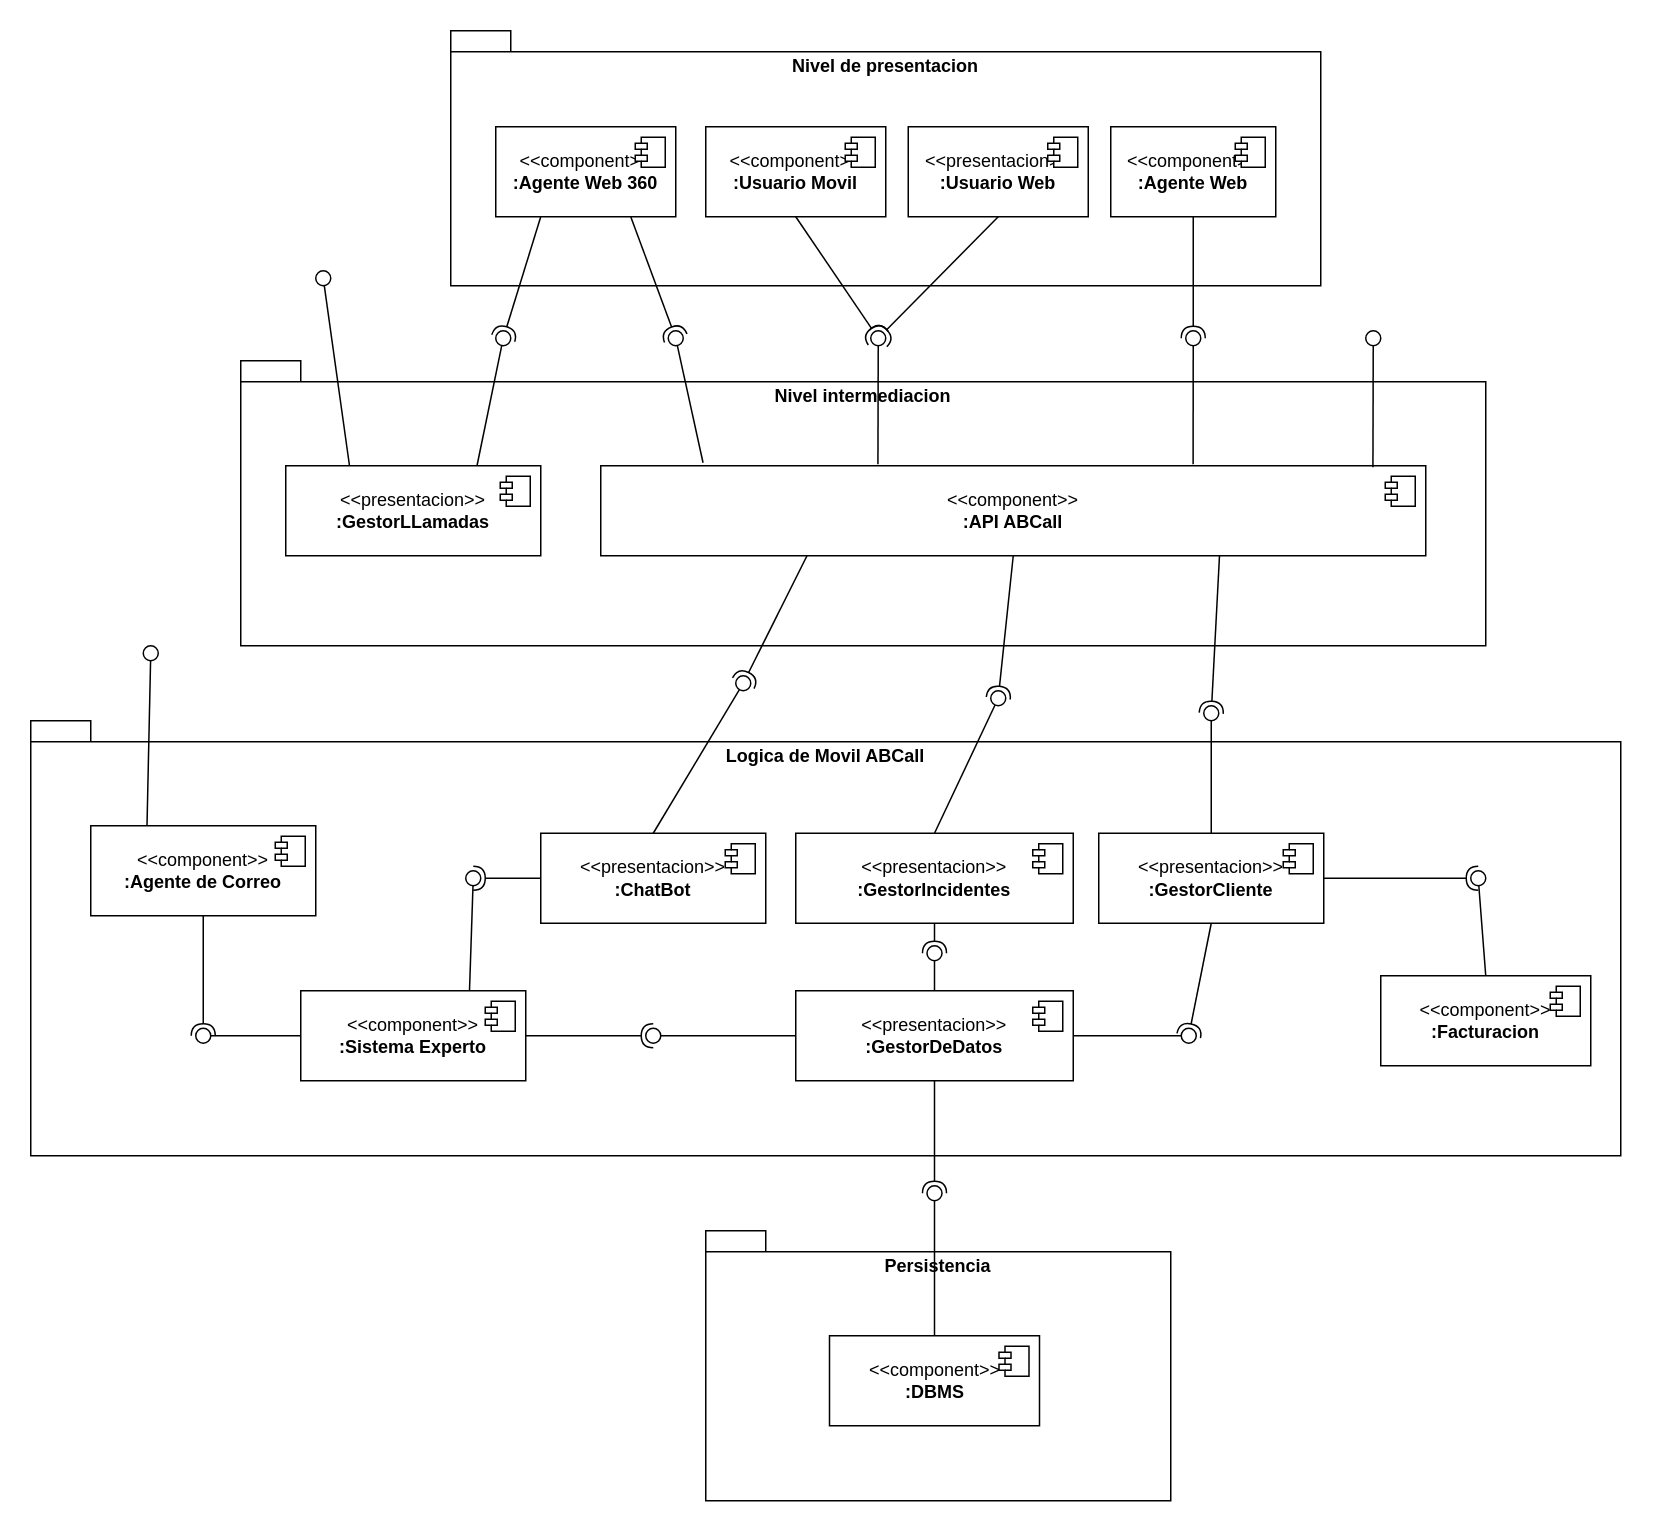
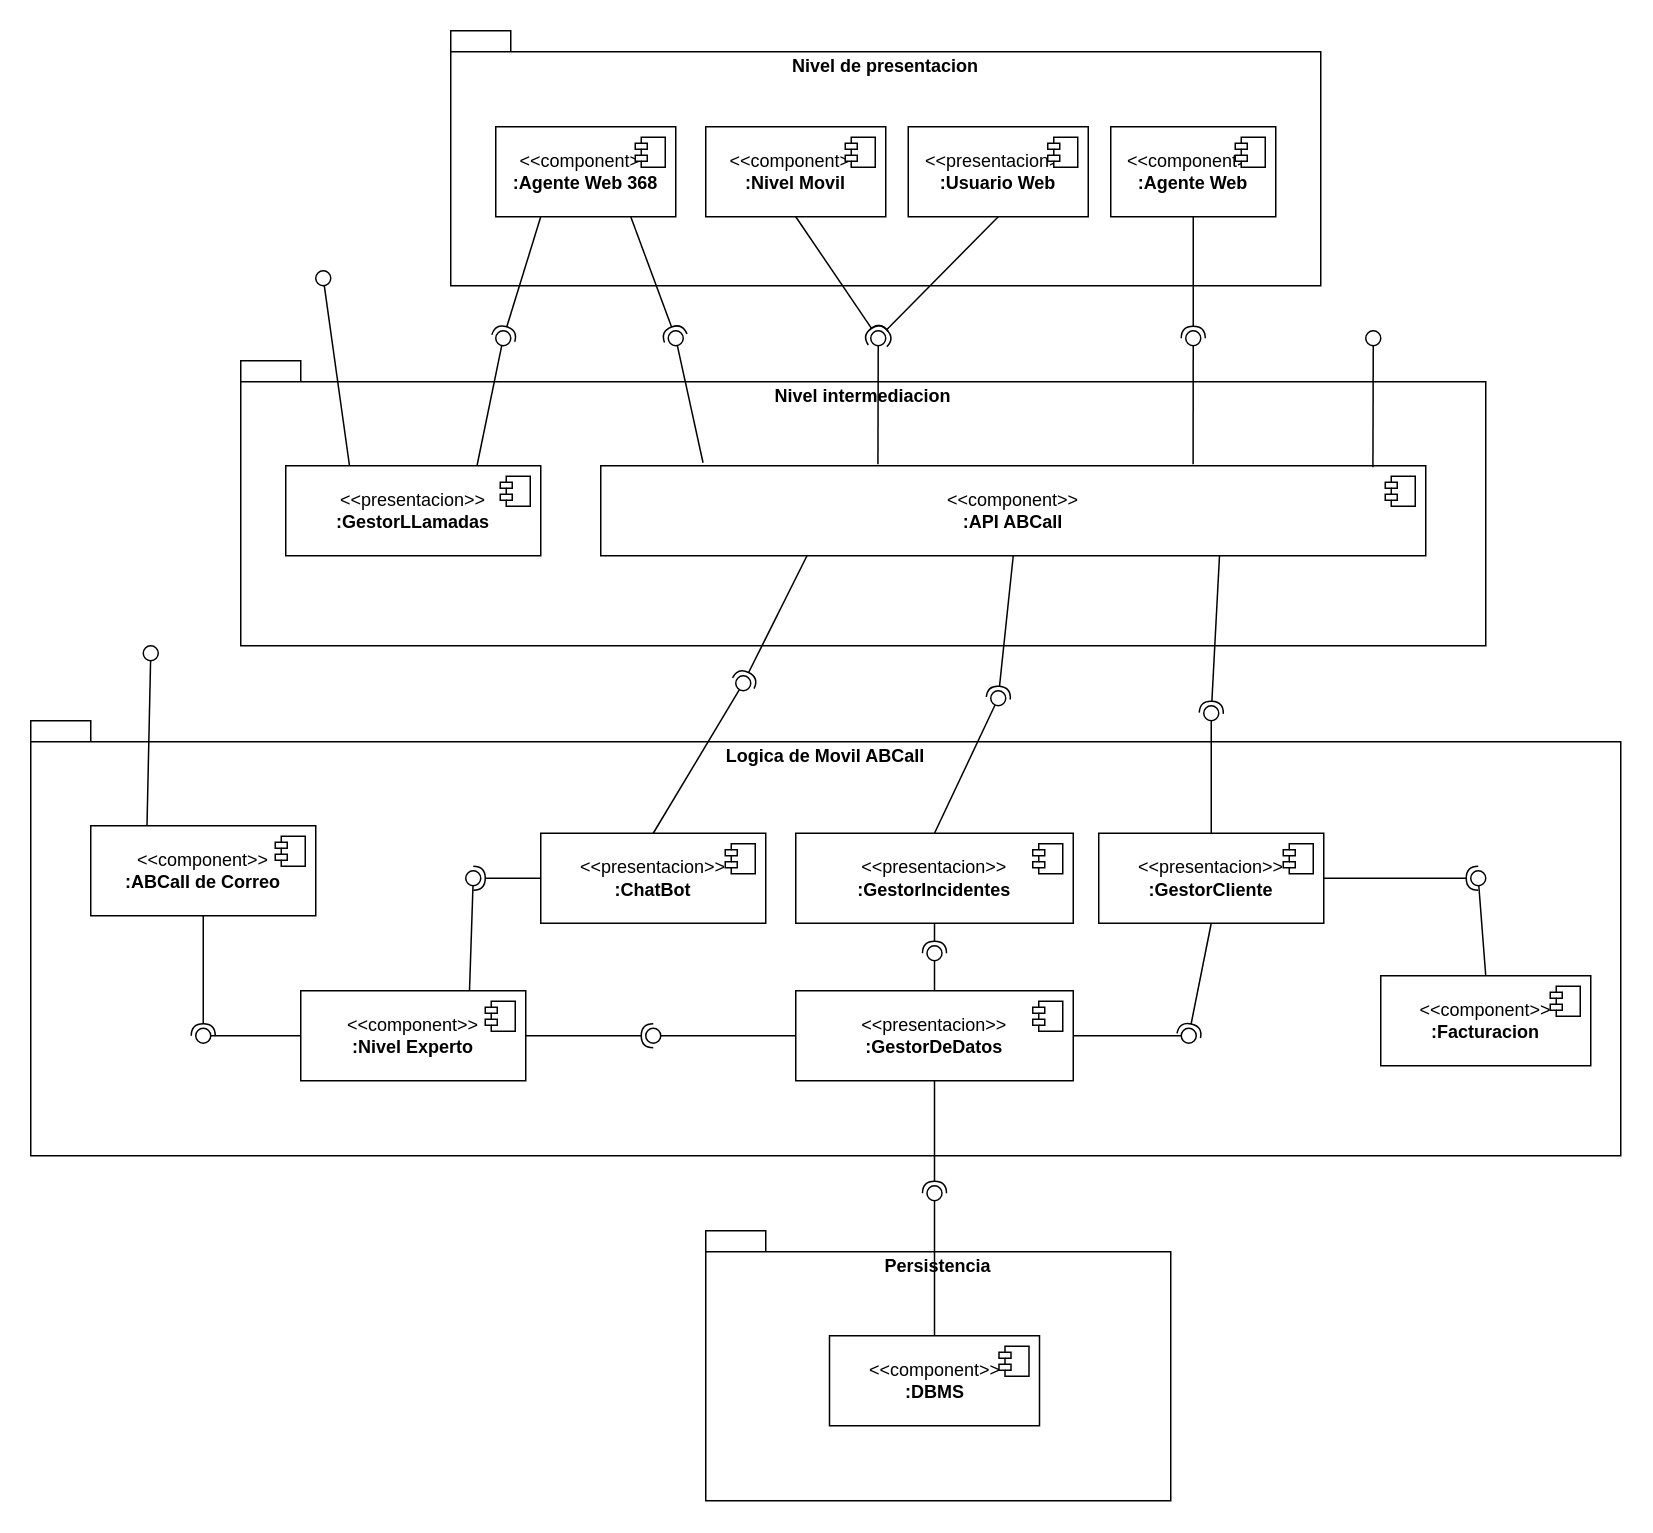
node "<<component>> :Agente Web 360": label "<<component>> :Agente Web 360" -> "<<component>> :Agente Web 368"
node "<<component>> :Usuario Movil": label "<<component>> :Usuario Movil" -> "<<component>> :Nivel Movil"
node "<<component>> :Agente de Correo": label "<<component>> :Agente de Correo" -> "<<component>> :ABCall de Correo"
node "<<component>> :Sistema Experto": label "<<component>> :Sistema Experto" -> "<<component>> :Nivel Experto"
